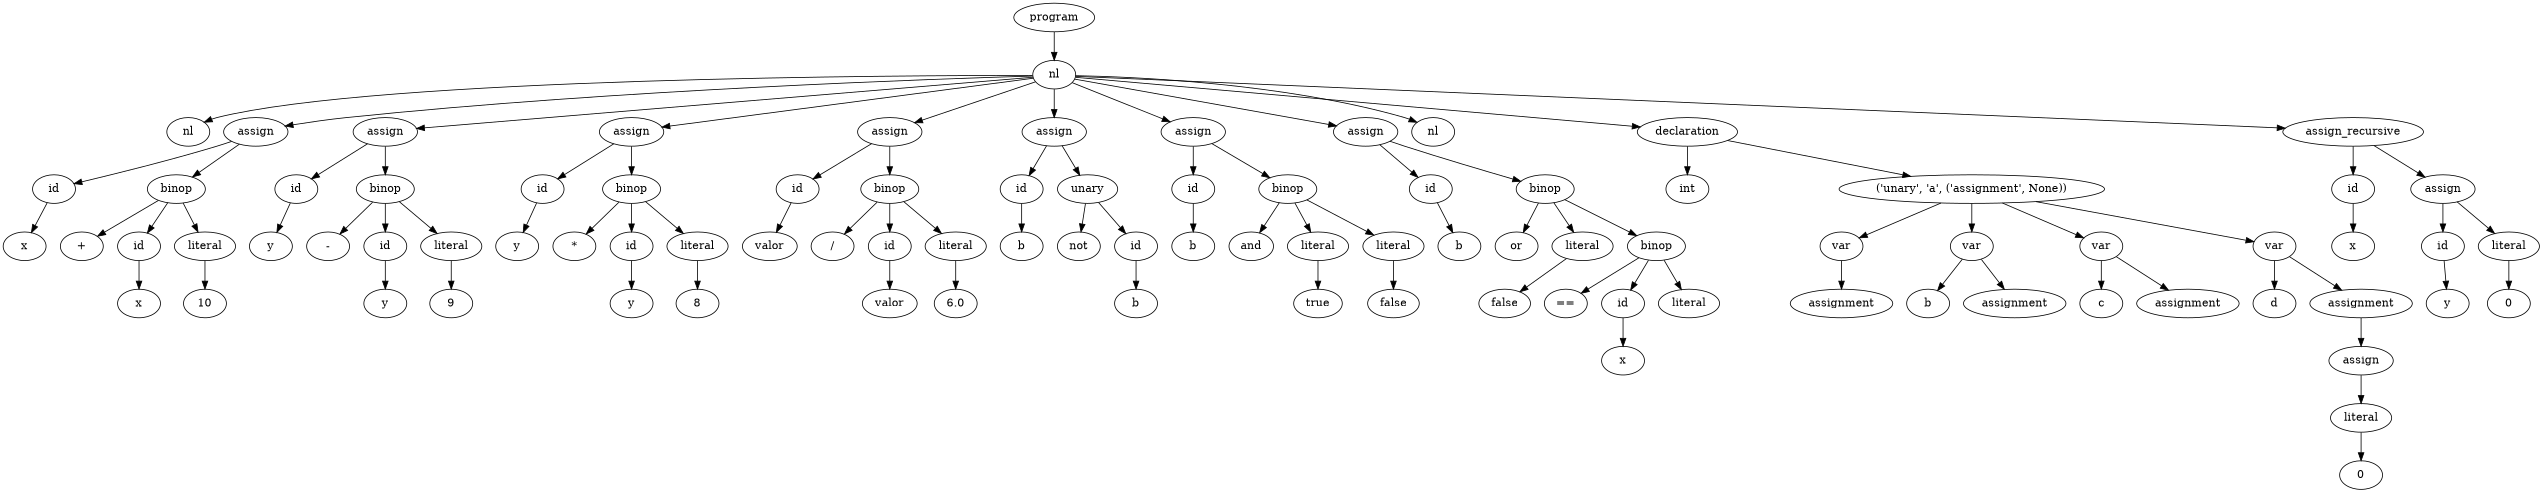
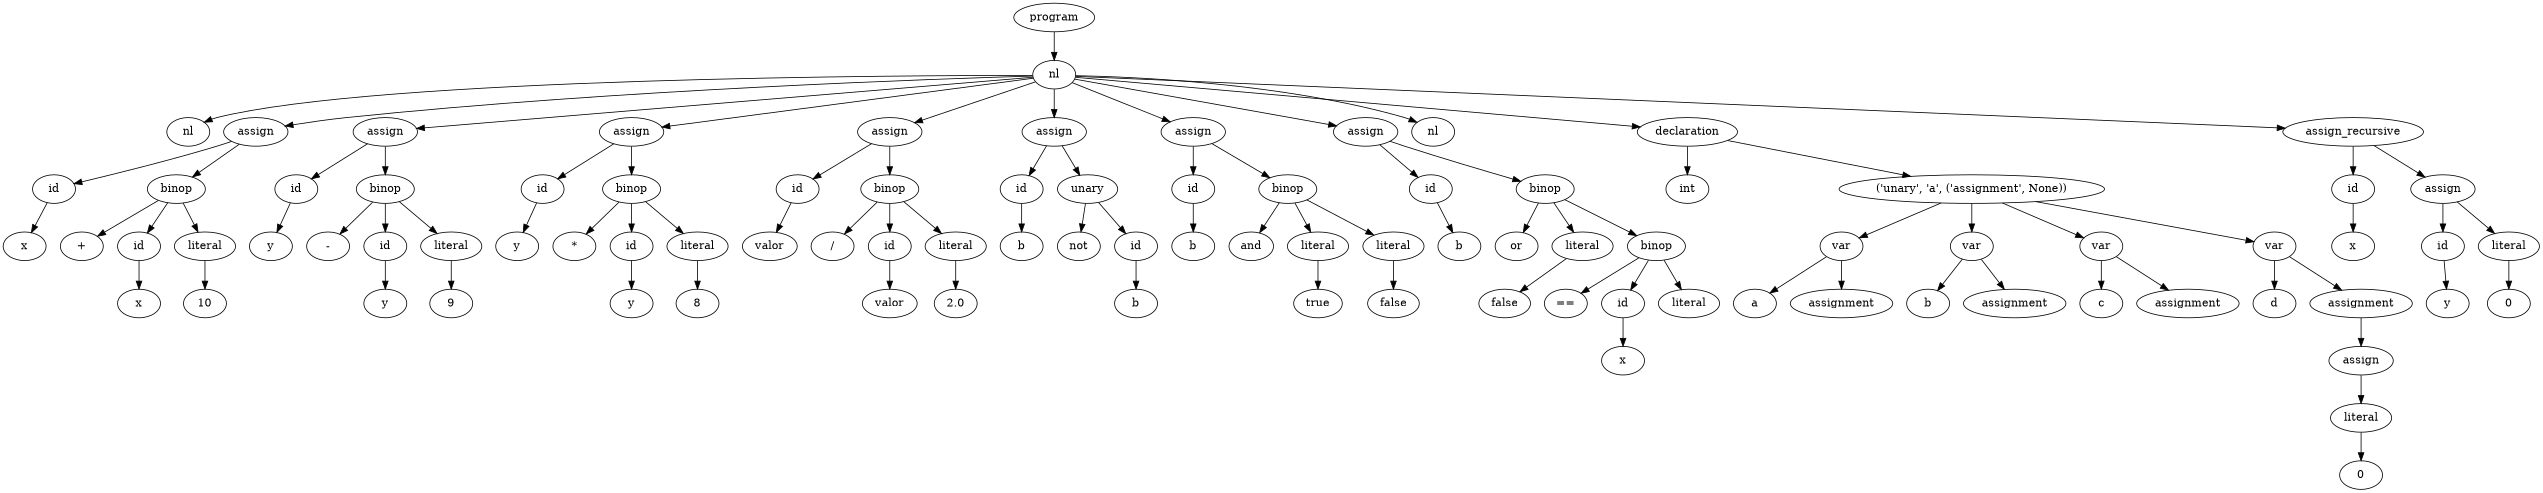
node "6.0": label "6.0" -> "2.0"
node "a": added
